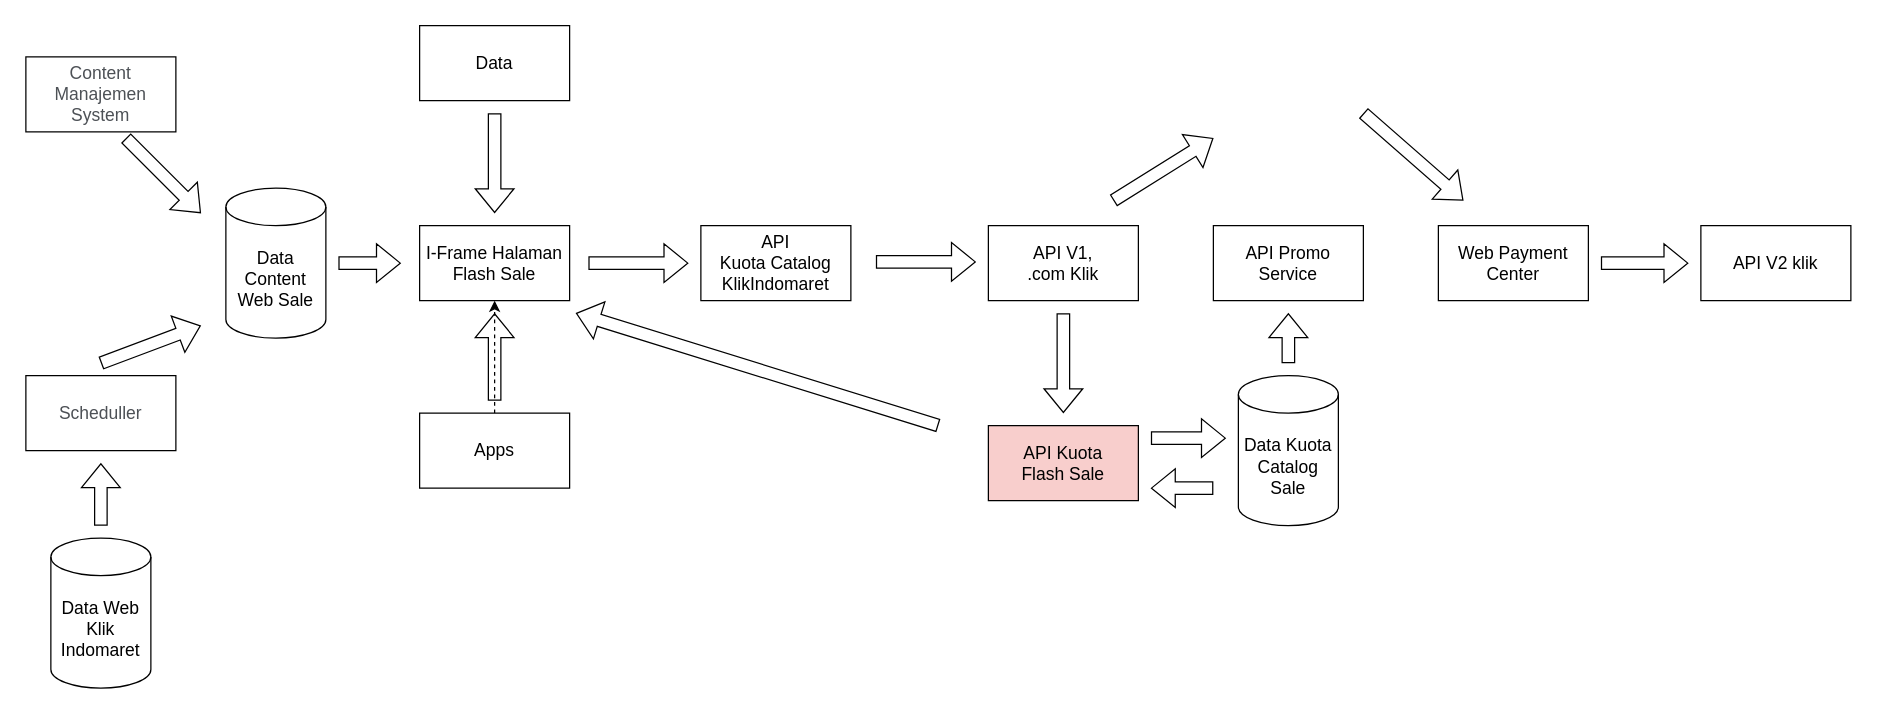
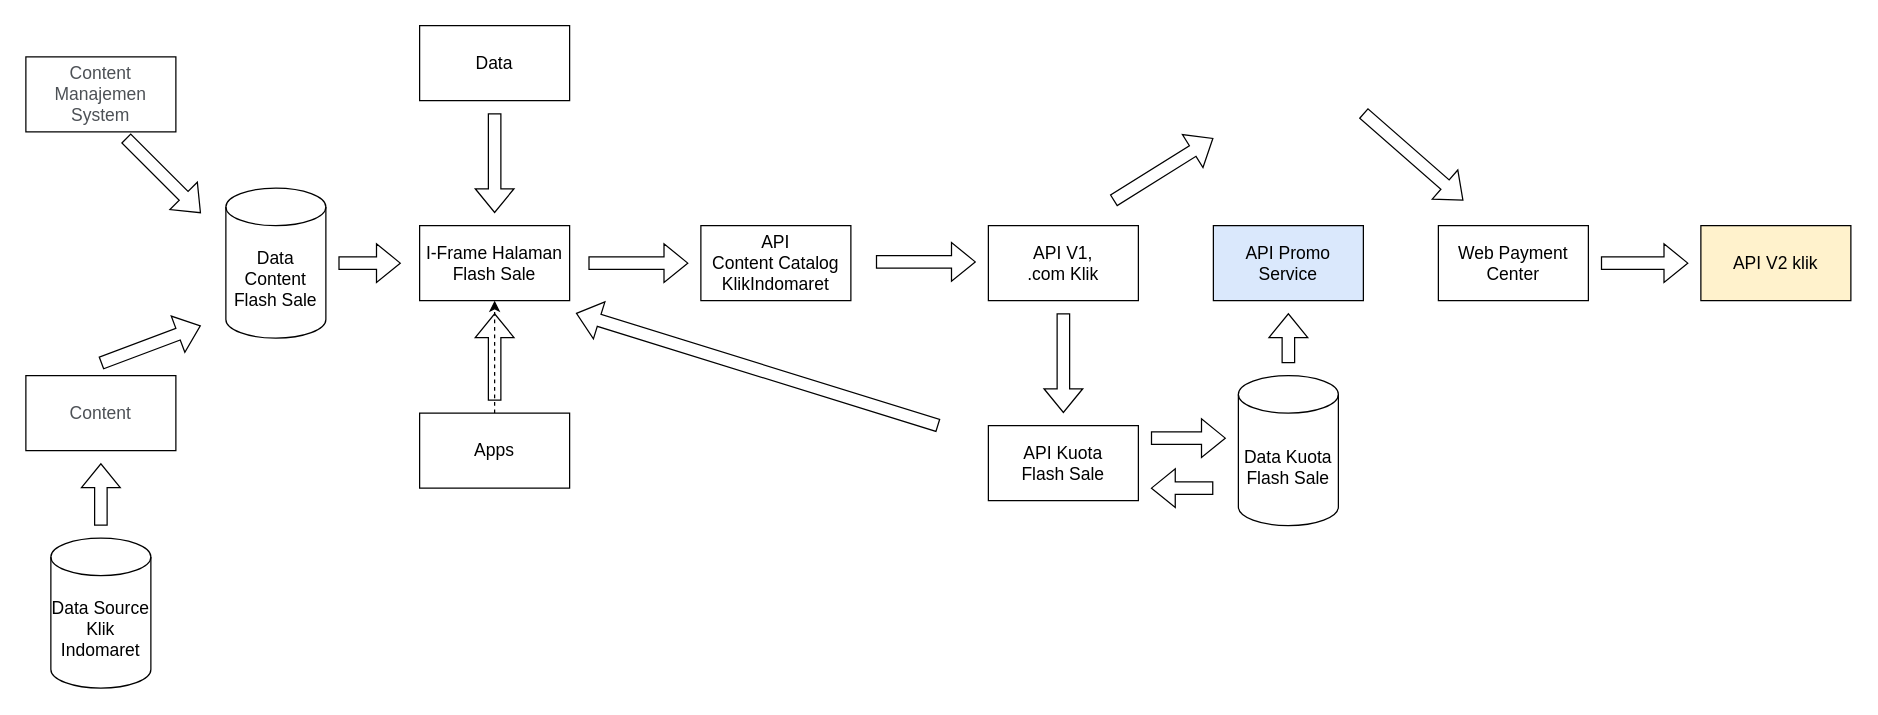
node "API Kuota Catalog KlikIndomaret": label "API Kuota Catalog KlikIndomaret" -> "API Content Catalog KlikIndomaret"
node "API Promo Service": fillcolor #ffffff -> #dae8fc
node "API V2 klik": fillcolor #ffffff -> #fff2cc
node "Data Content Web Sale": label "Data Content Web Sale" -> "Data Content Flash Sale"
node "Scheduller": label "Scheduller" -> "Content"
node "API Kuota Flash Sale": fillcolor #f8cecc -> #ffffff
node "Data Kuota Catalog Sale": label "Data Kuota Catalog Sale" -> "Data Kuota Flash Sale"
node "Data Web Klik Indomaret": label "Data Web Klik Indomaret" -> "Data Source Klik Indomaret"
